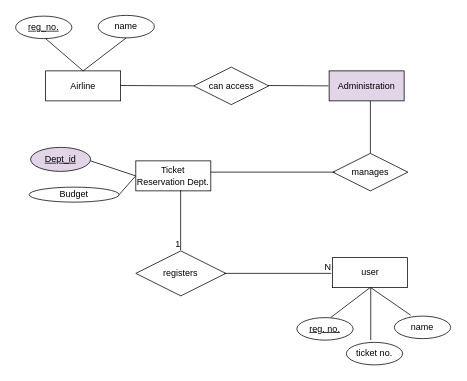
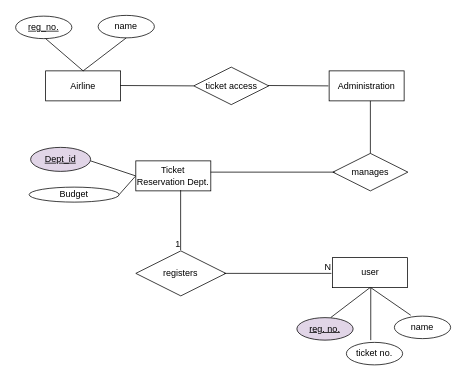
node "can access": label "can access" -> "ticket access"
node "Administration": fillcolor #e1d5e7 -> #ffffff
node "reg. no.": fillcolor #ffffff -> #e1d5e7
